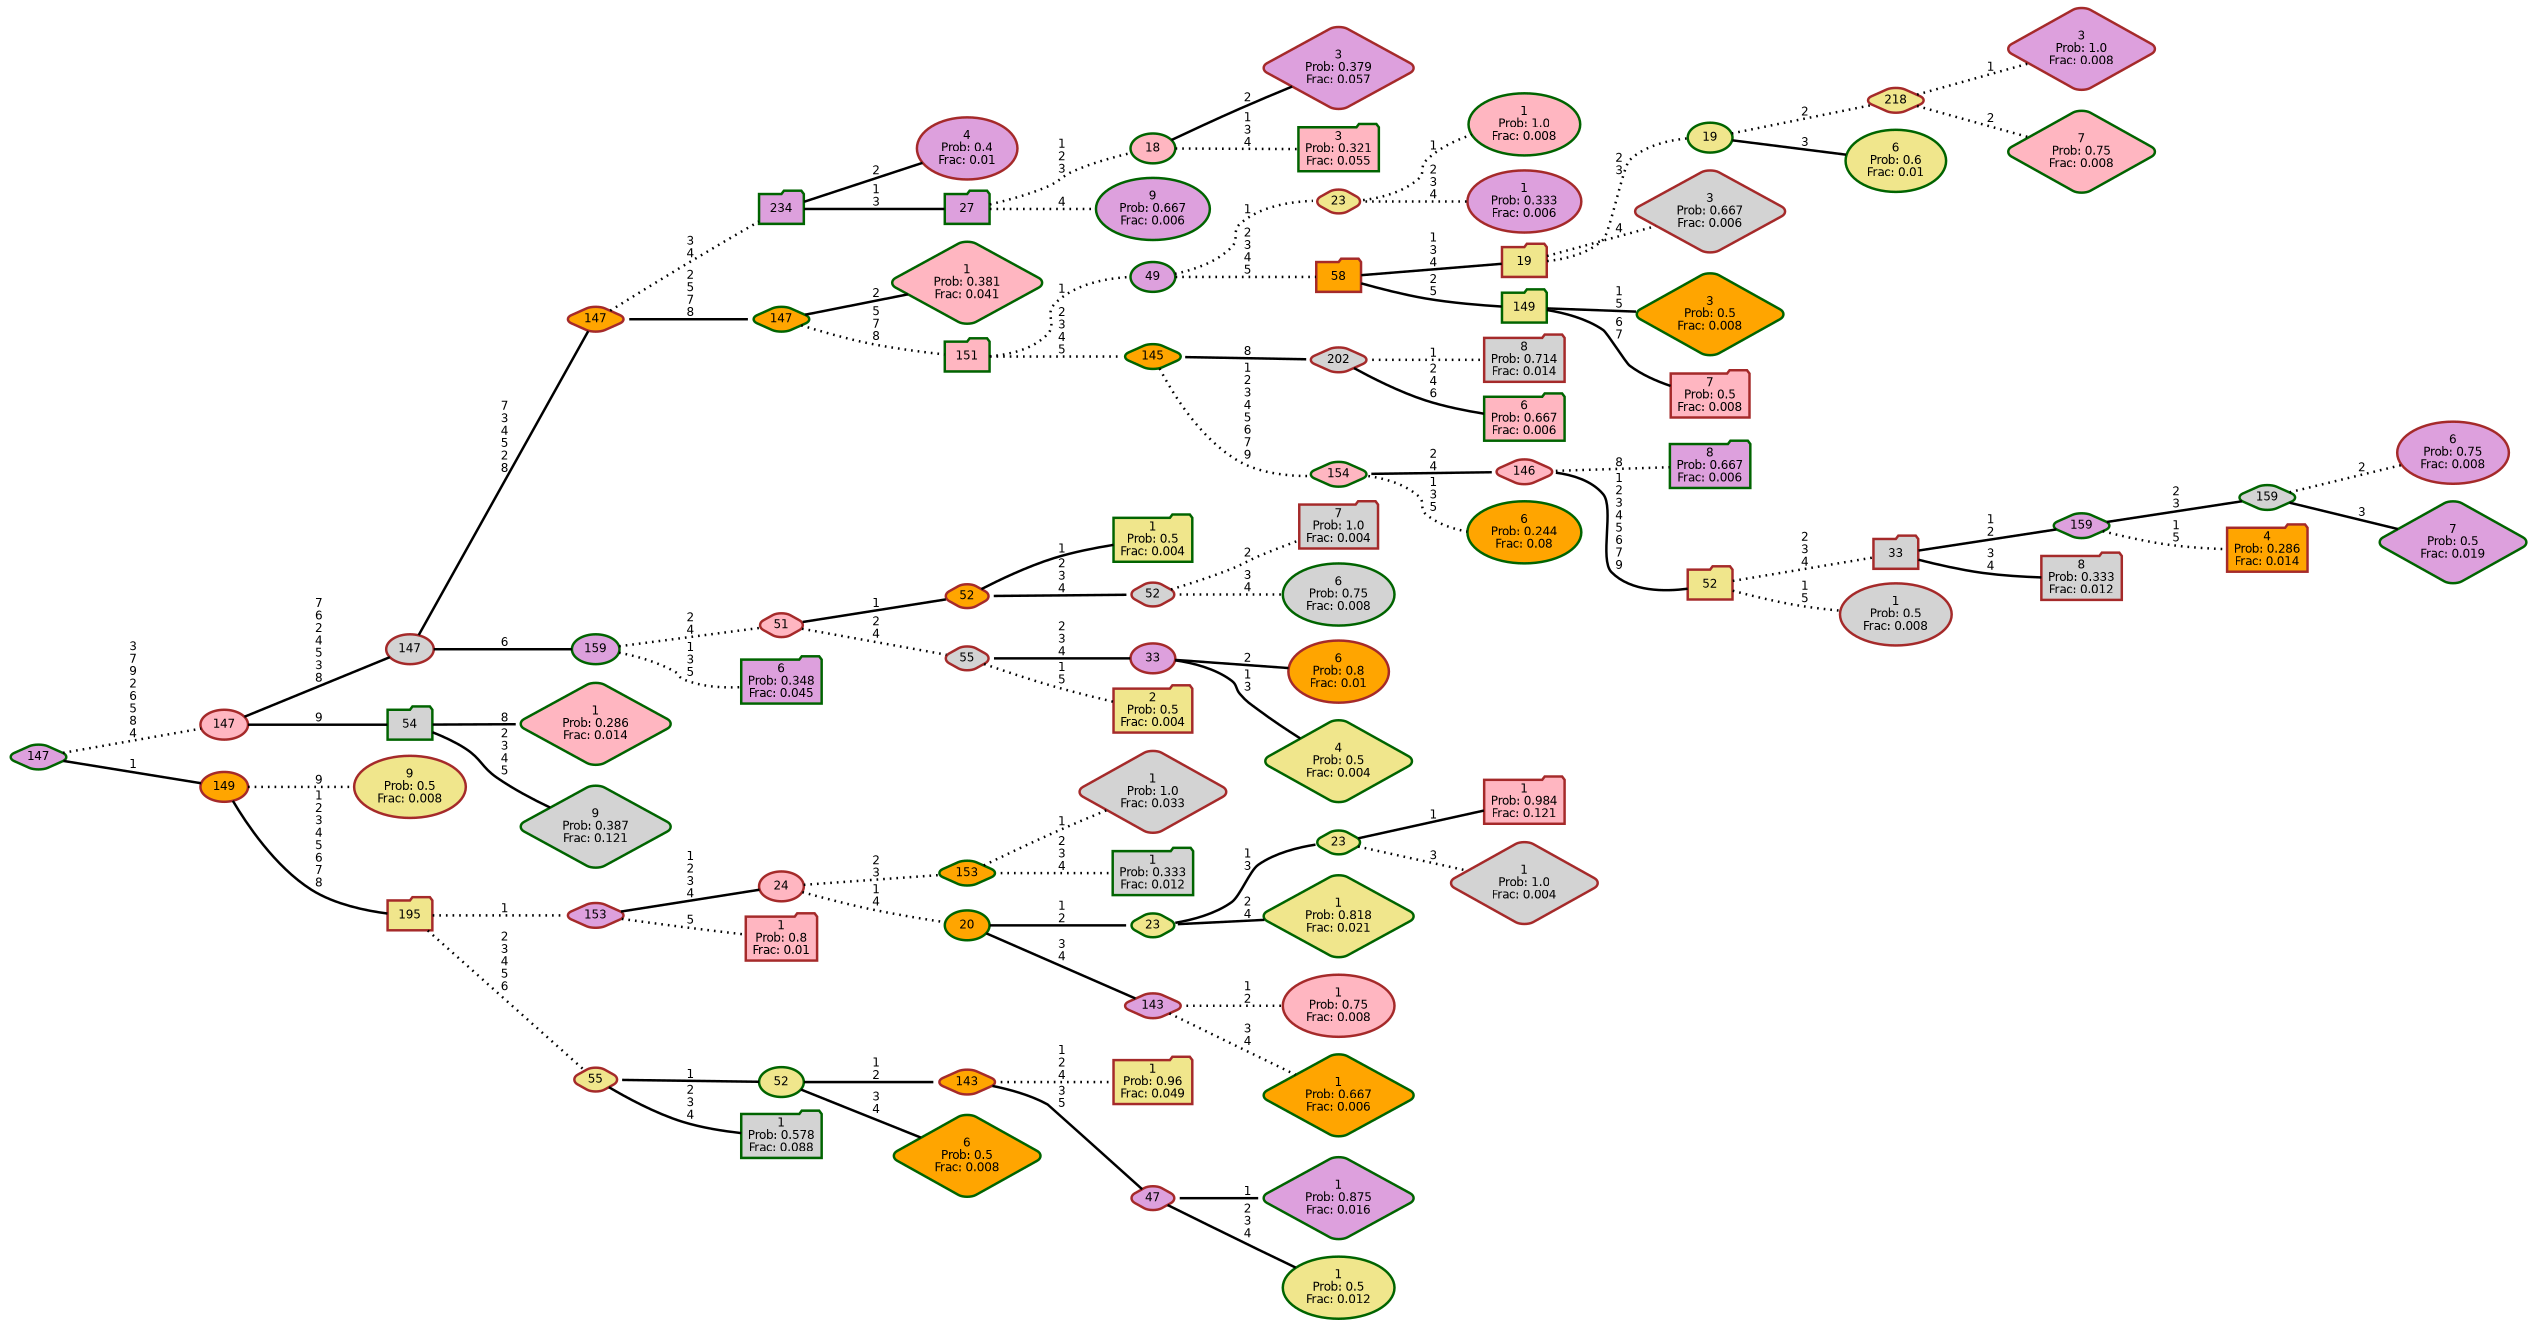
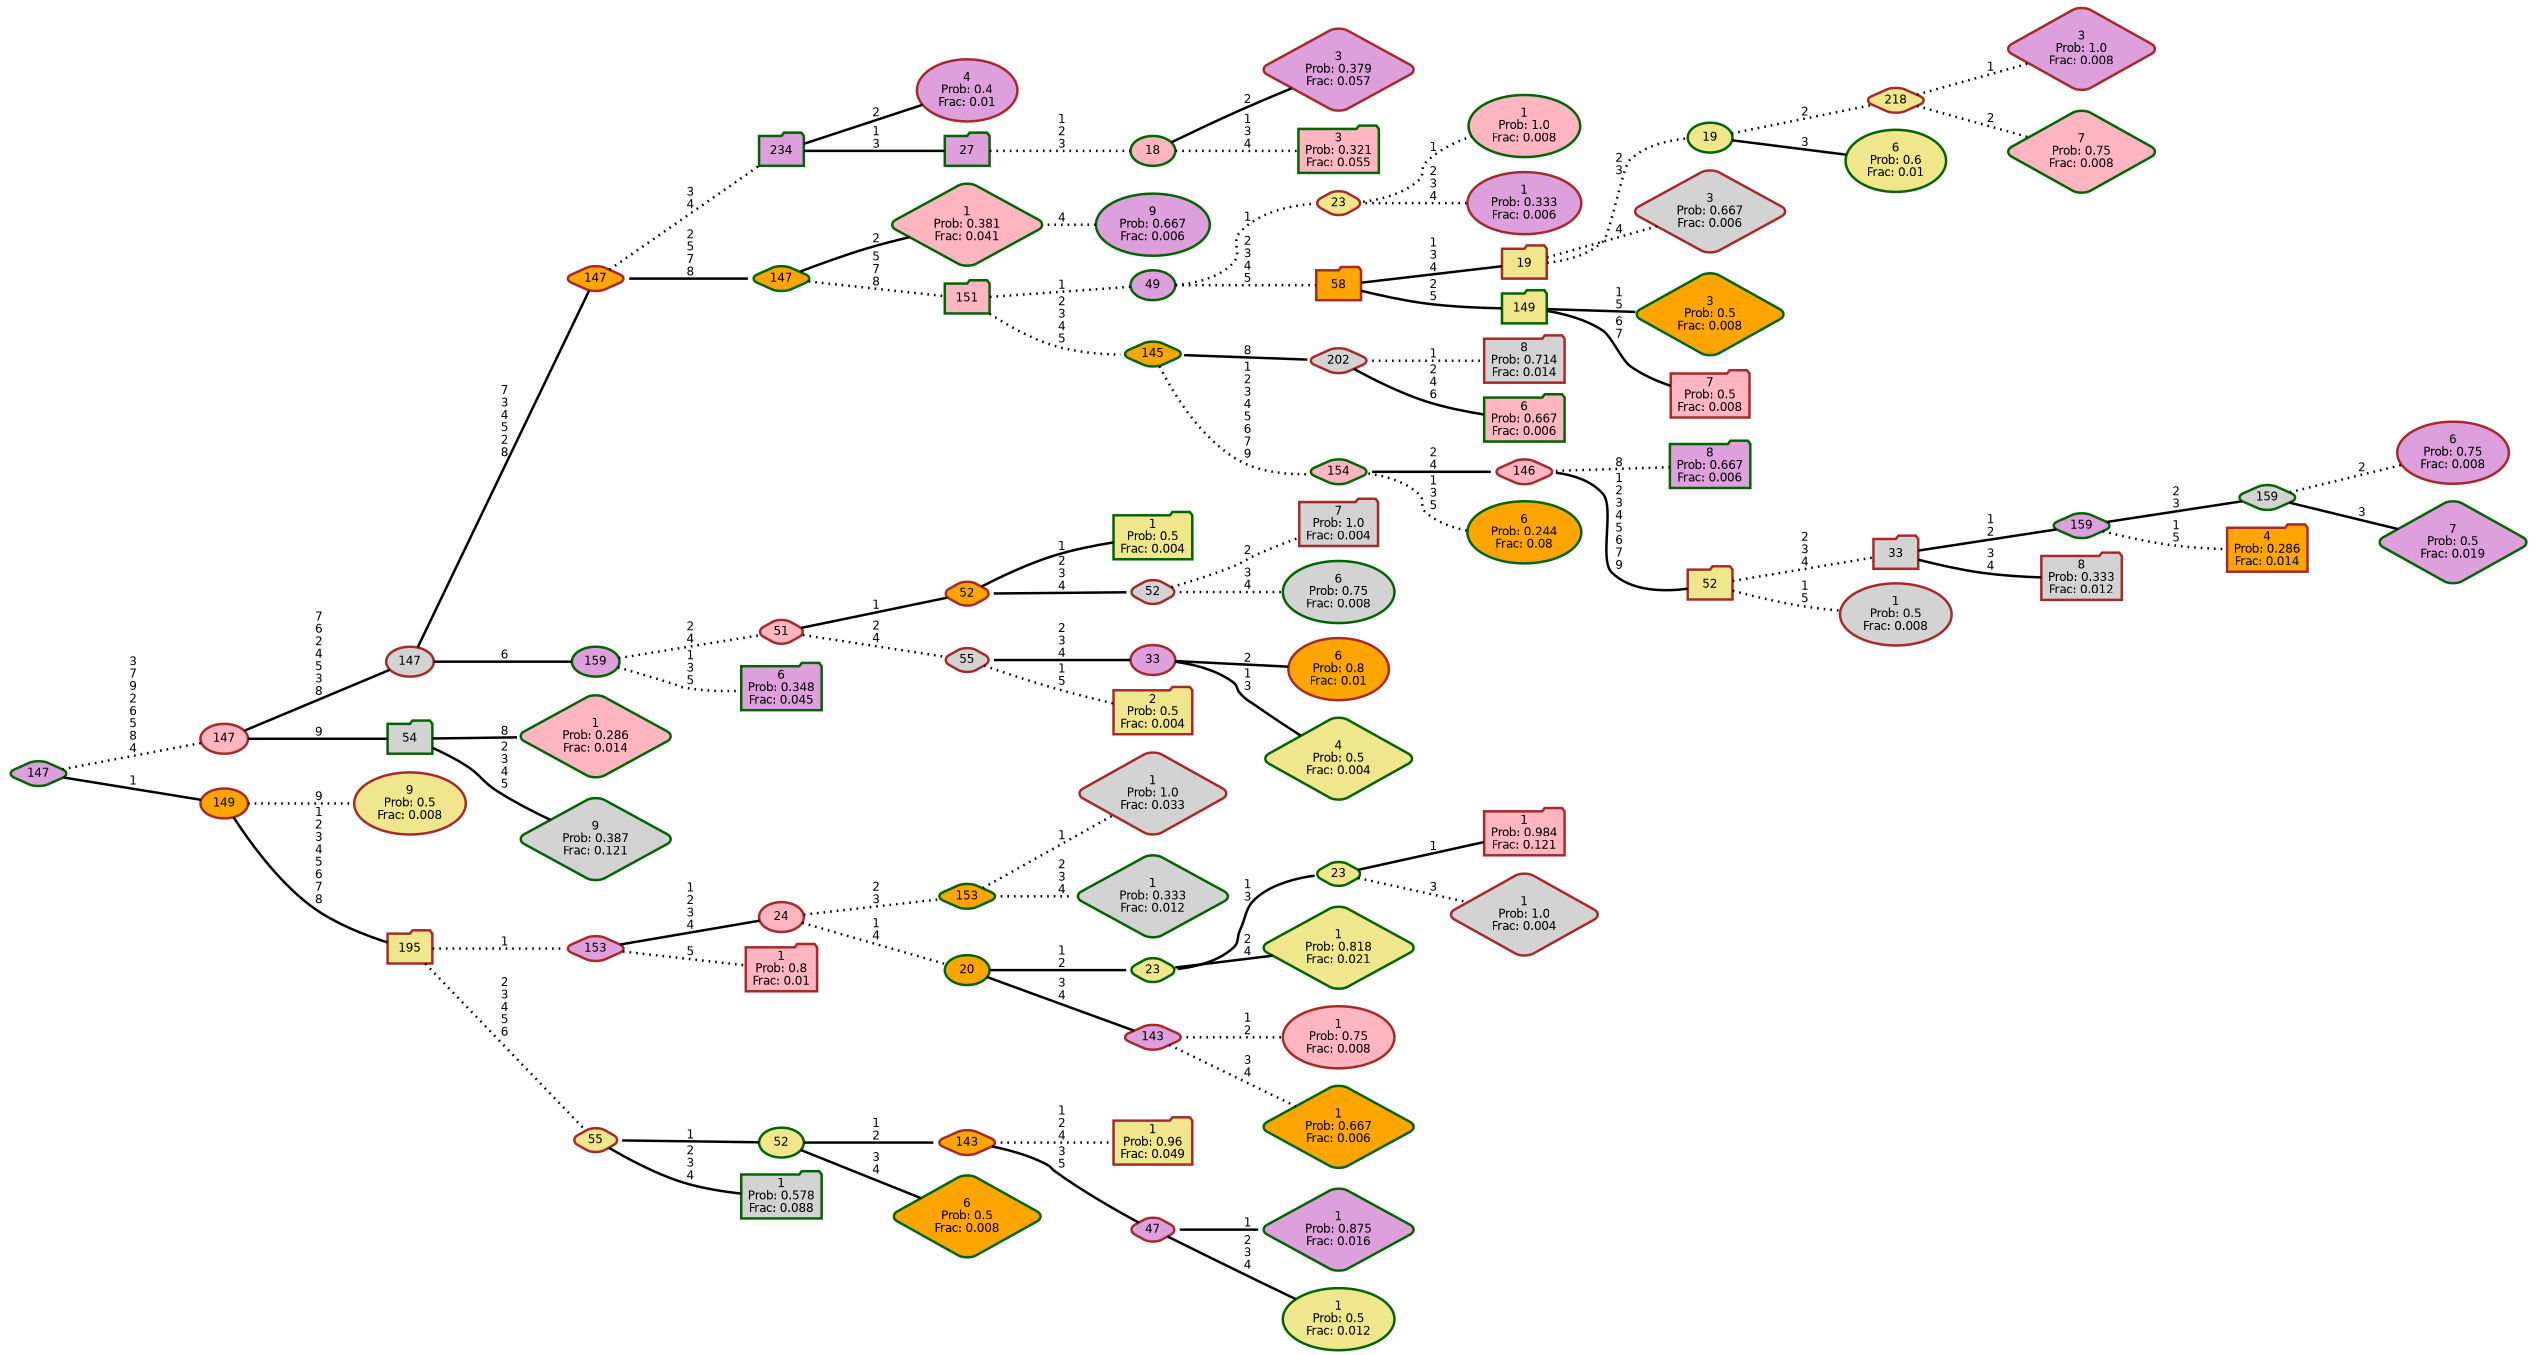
edge "27" -- "9 Prob: 0.667 Frac: 0.006": now "1 Prob: 0.381 Frac: 0.041" -- "9 Prob: 0.667 Frac: 0.006"
node "1 Prob: 0.333 Frac: 0.012": shape folder -> diamond
